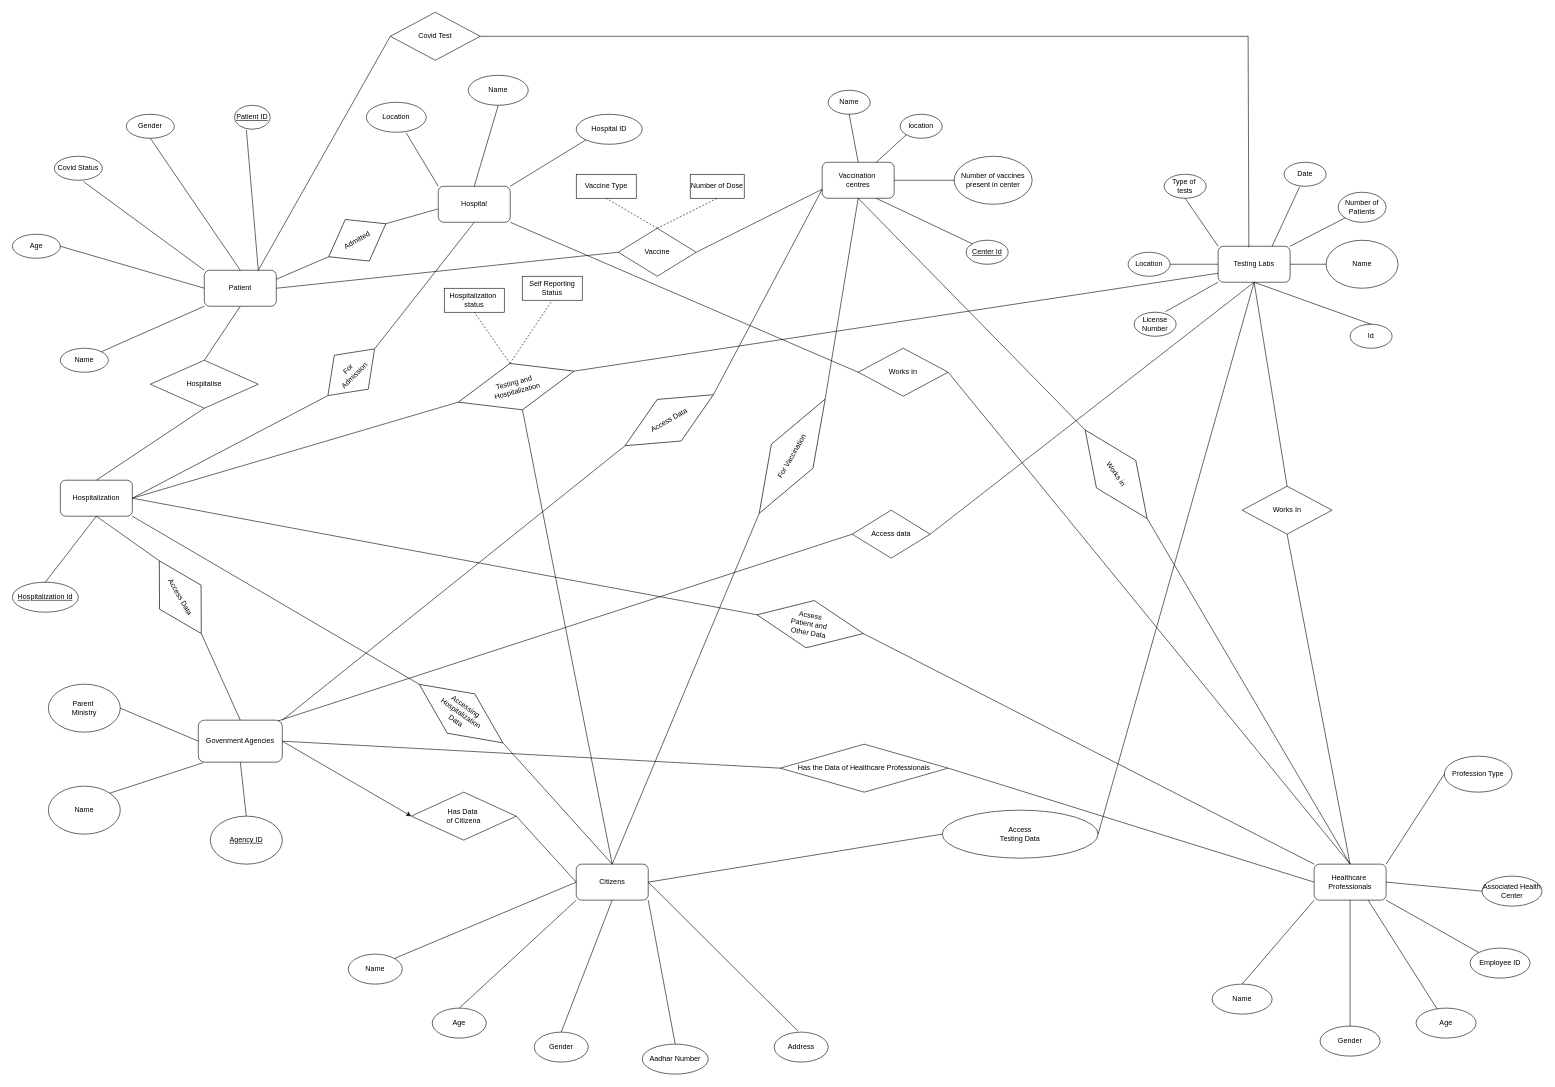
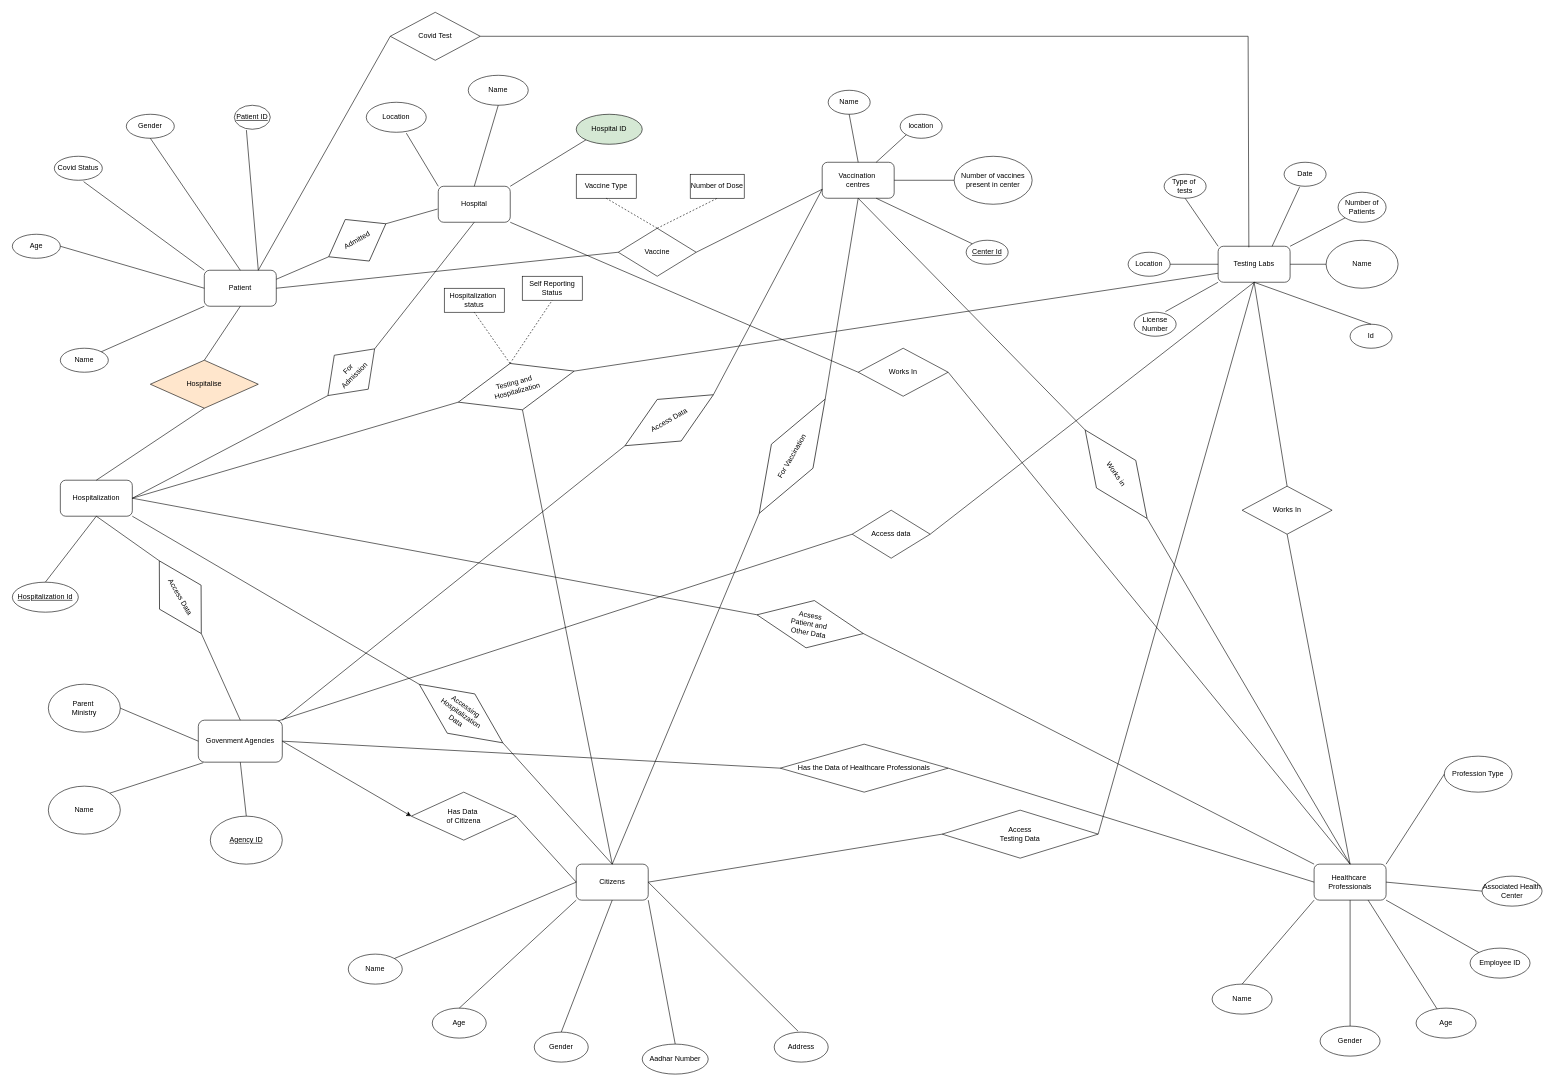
node "Hospital ID": fillcolor #ffffff -> #d5e8d4
node "Hospitalise": fillcolor #ffffff -> #ffe6cc
node "Access Testing Data": shape ellipse -> diamond
